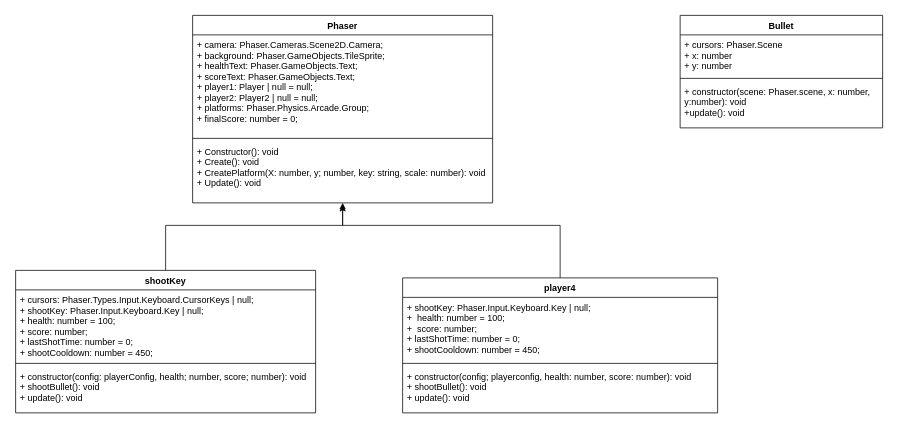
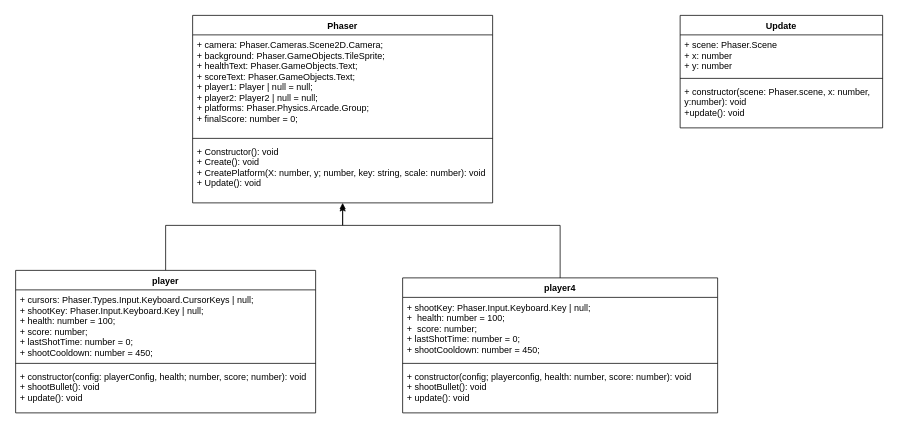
node "Bullet": label "Bullet" -> "Update"
node "+ cursors: Phaser.Scene + x: number + y: number": label "+ cursors: Phaser.Scene + x: number + y: number" -> "+ scene: Phaser.Scene + x: number + y: number"
node "shootKey": label "shootKey" -> "player"
